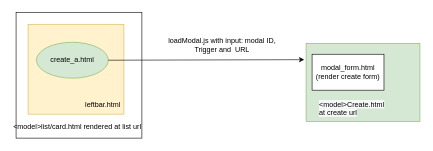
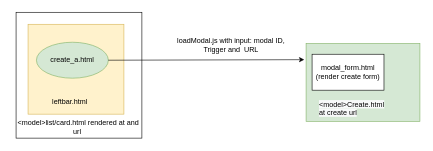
node "loadModal.js with input: modal ID, Trigger and URL": moved (222, 45) -> (231, 45)
node "leftbar.html": moved (103, 105) -> (70, 102)
node "<model>list/card.html rendered at list url": label "<model>list/card.html rendered at list url" -> "<model>list/card.html rendered at and url"
